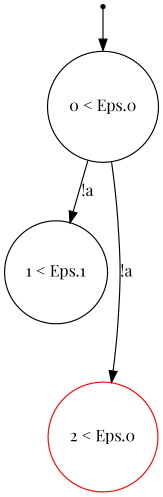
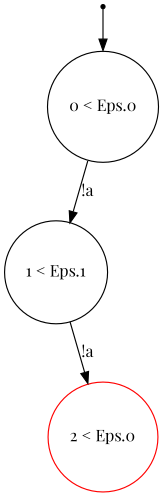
edge "0 < Eps.0" -> "2 < Eps.0": now "1 < Eps.1" -> "2 < Eps.0"
